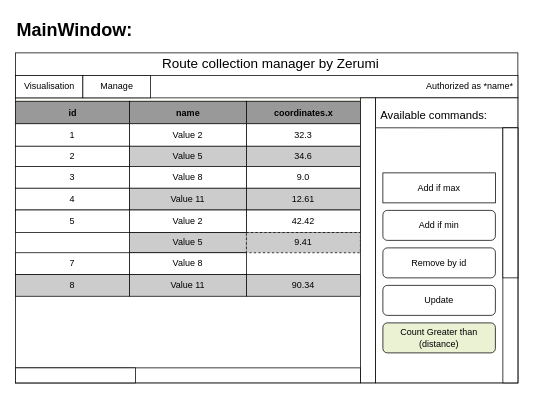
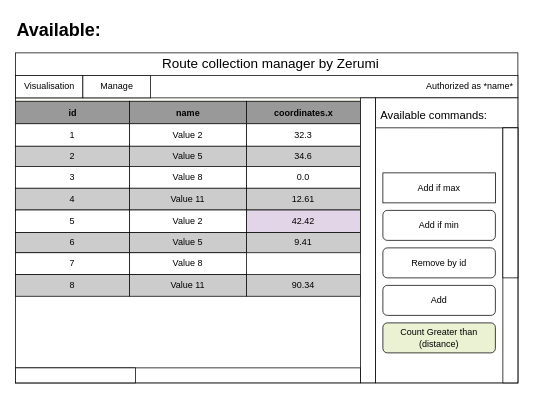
node "MainWindow:": label "MainWindow:" -> "Available:"
node "2": fillcolor #ffffff -> #cccccc
node "9.0": label "9.0" -> "0.0"
node "4": fillcolor #ffffff -> #cccccc
node "42.42": fillcolor #ffffff -> #e1d5e7
node "6": added
node "9.41": style dashed -> solid
node "Update": label "Update" -> "Add"
